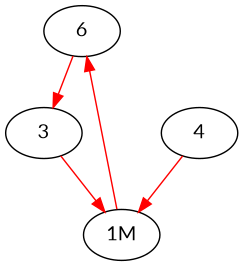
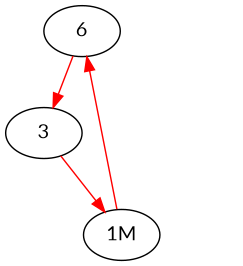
node "4": removed
